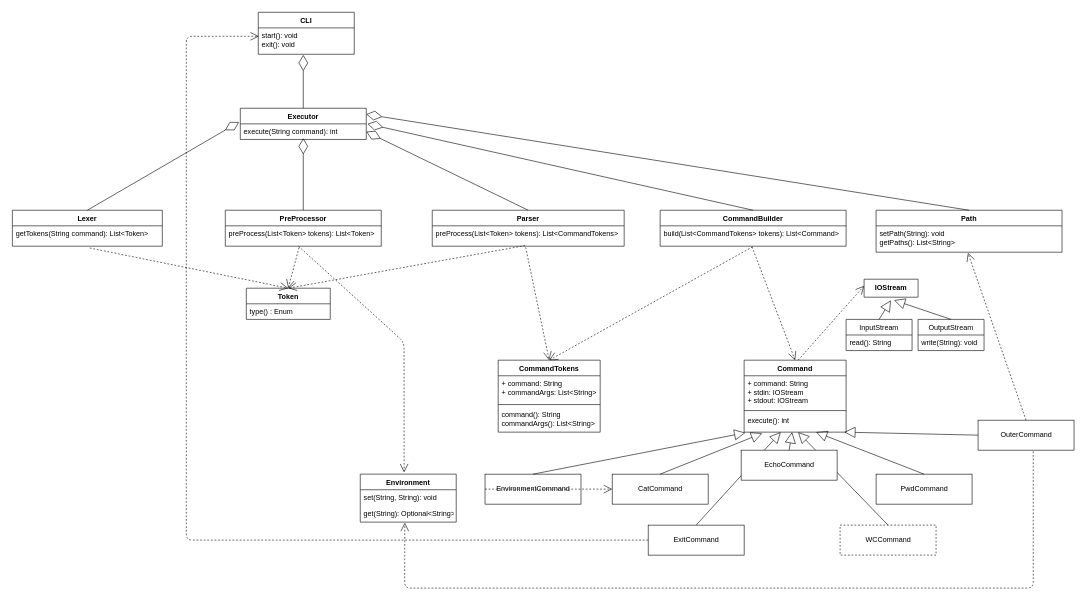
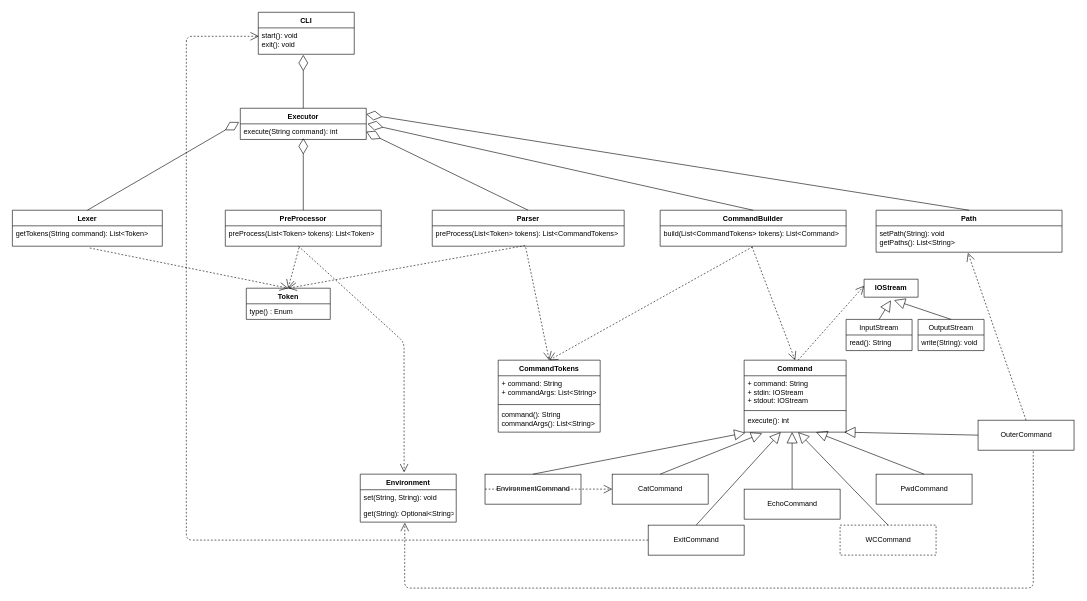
node "EchoCommand": moved (789, 465) -> (792, 504)
